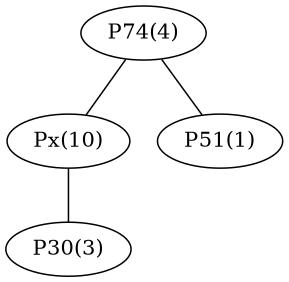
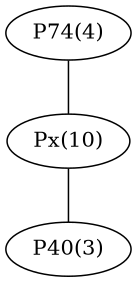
node "P51(1)": removed
node "P30(3)": label "P30(3)" -> "P40(3)"
